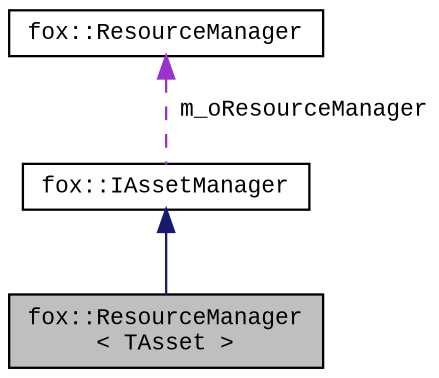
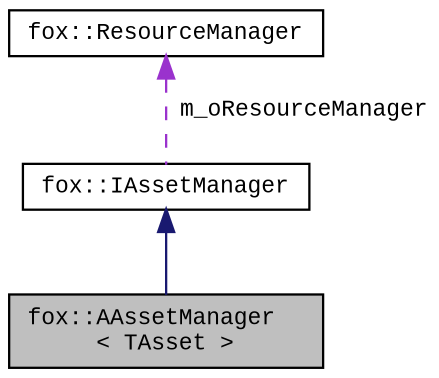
node "fox::ResourceManager < TAsset >": label "fox::ResourceManager < TAsset >" -> "fox::AAssetManager < TAsset >"
